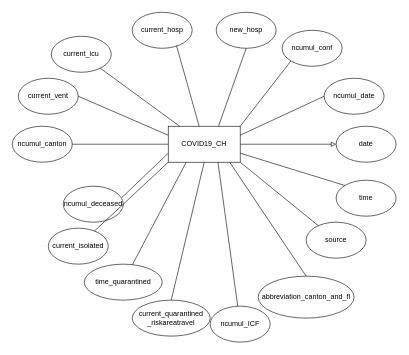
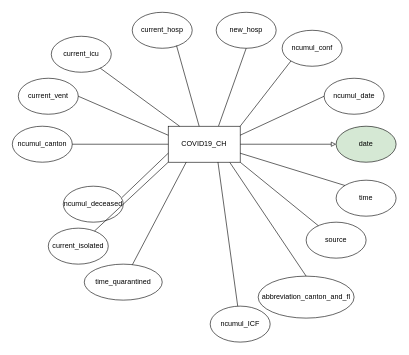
node "date": fillcolor #ffffff -> #d5e8d4
edge "COVID19_CH" -- "current_quarantined _riskareatravel": removed
node "current_quarantined _riskareatravel": removed
